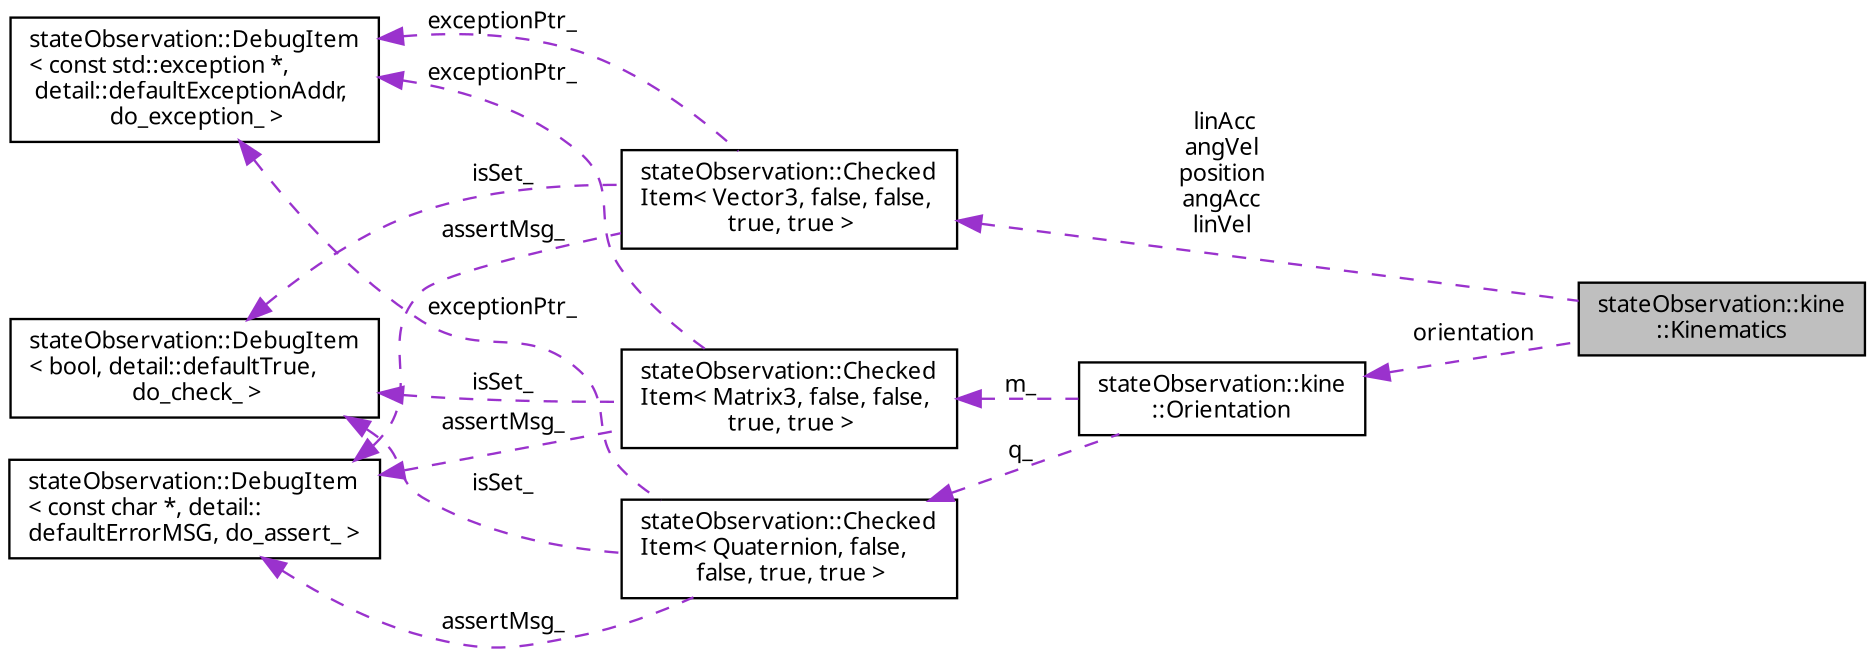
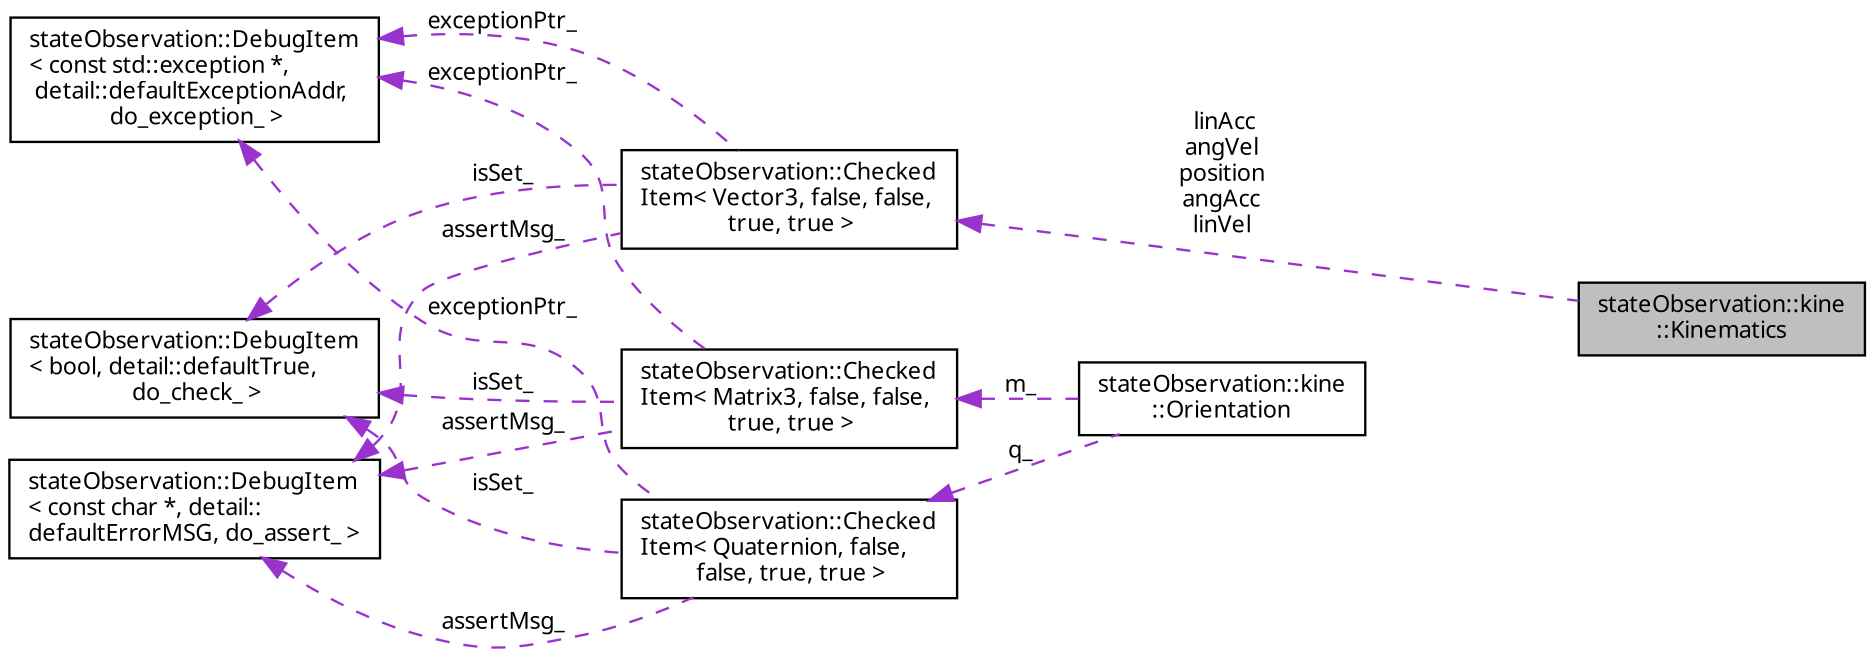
edge "stateObservation::kine ::Kinematics" -> "stateObservation::kine ::Orientation": removed, label "orientation"
